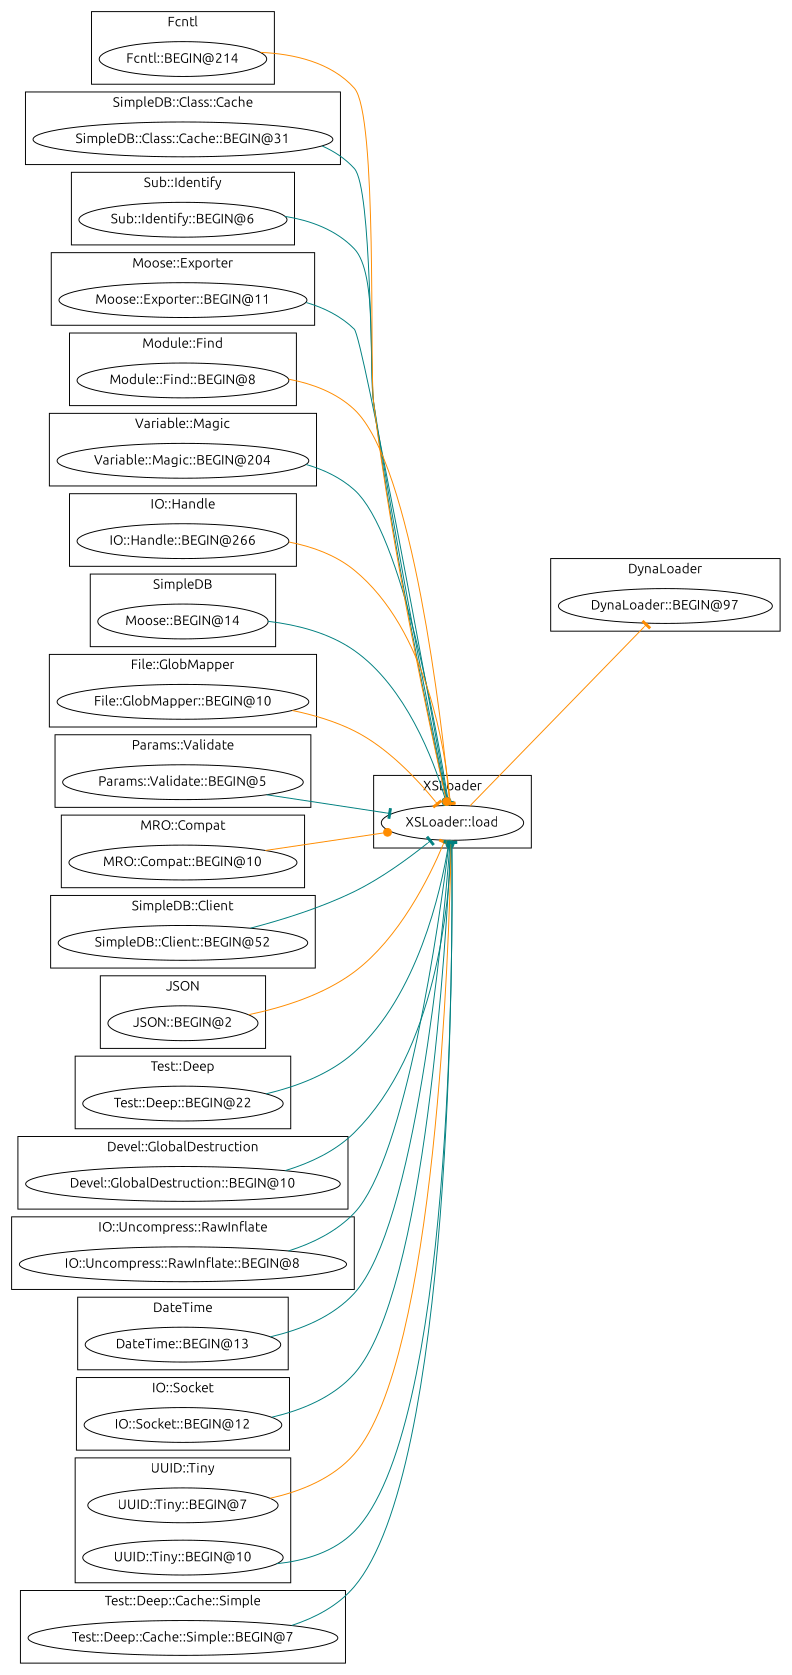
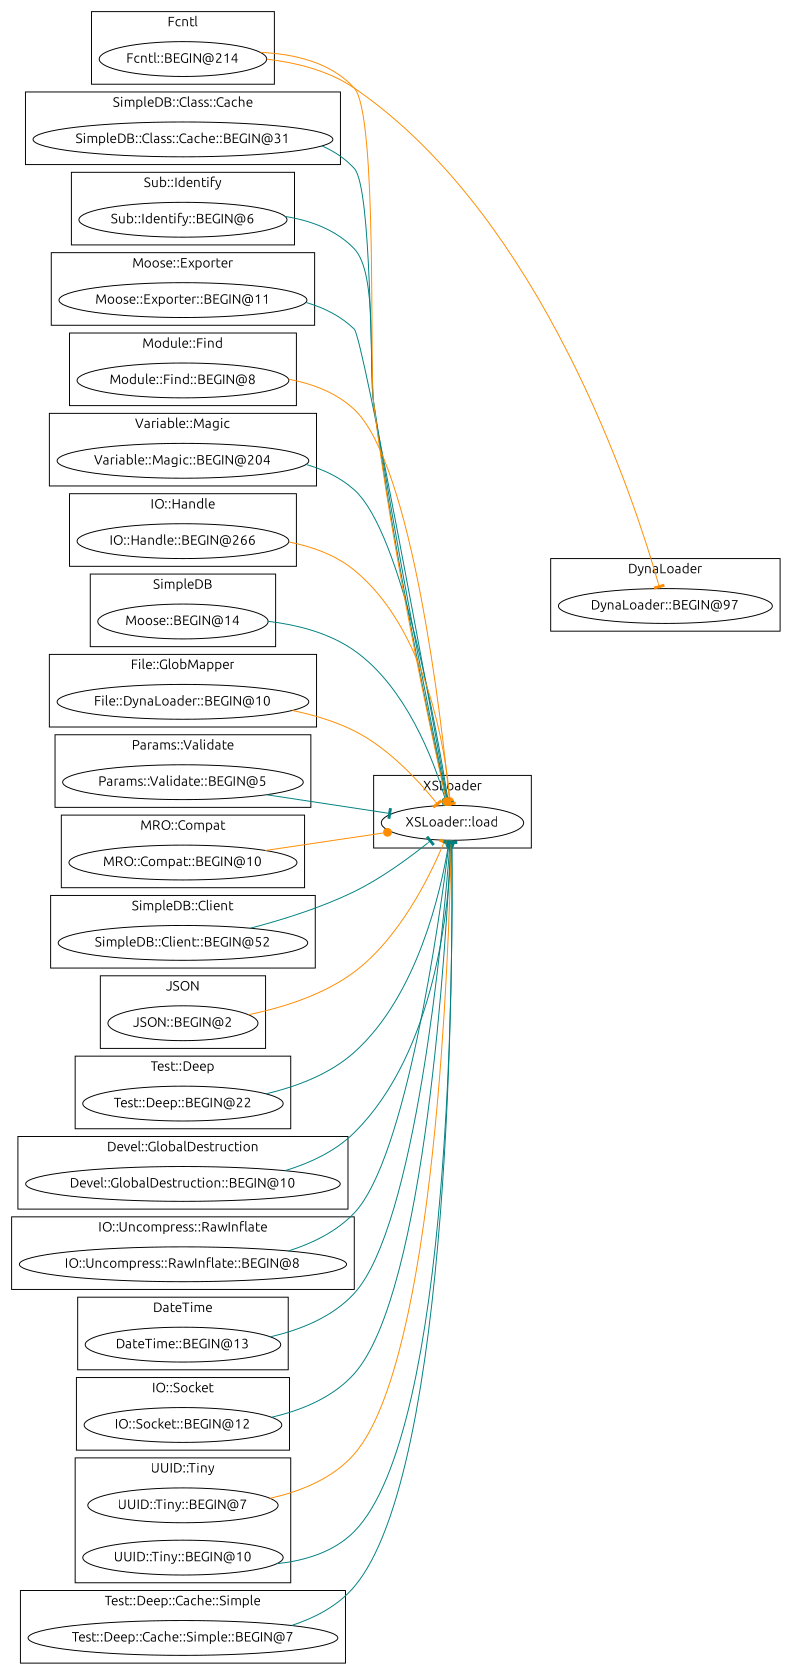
edge "Module::Find::BEGIN@8" -> "XSLoader::load": arrowhead tee -> dot
node "File::GlobMapper::BEGIN@10": label "File::GlobMapper::BEGIN@10" -> "File::DynaLoader::BEGIN@10"
edge "XSLoader::load" -> "DynaLoader::BEGIN@97": now "Fcntl::BEGIN@214" -> "DynaLoader::BEGIN@97"
